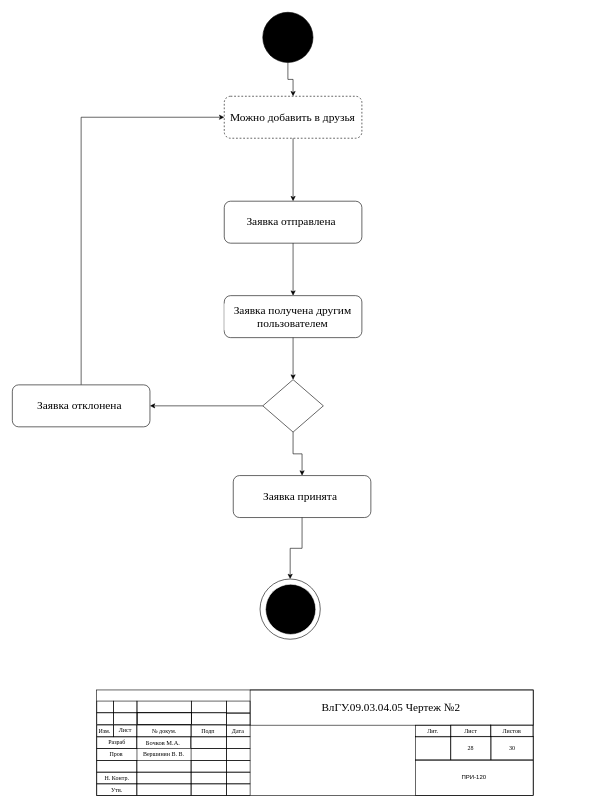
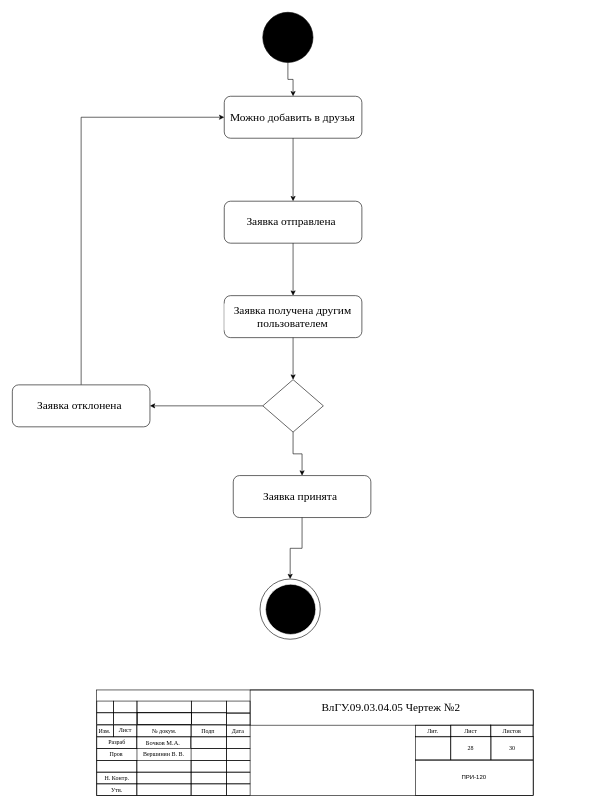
node "Можно добавить в друзья": style dashed -> solid
